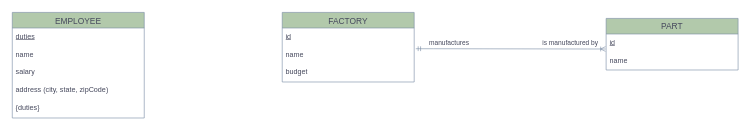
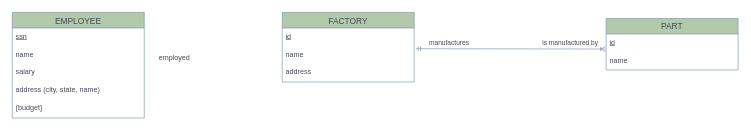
node "duties": label "duties" -> "ssn"
node "employed": added
node "budget": label "budget" -> "address"
node "address (city, state, zipCode)": label "address (city, state, zipCode)" -> "address (city, state, name)"
node "{duties}": label "{duties}" -> "{budget}"
